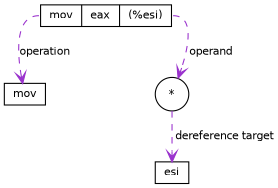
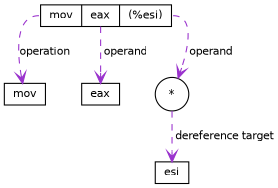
node "eax": added
